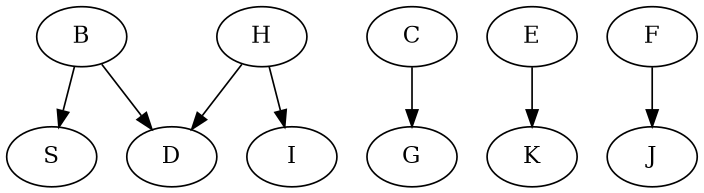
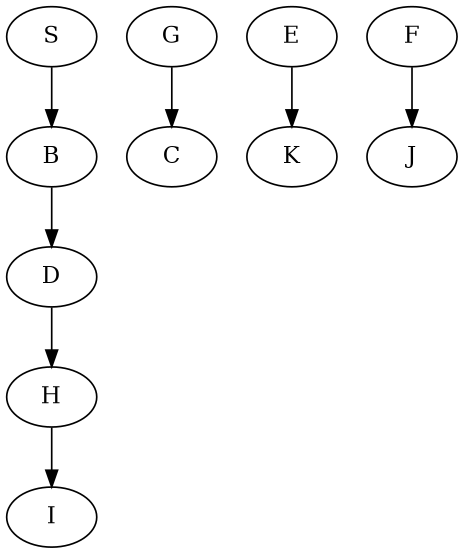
edge "B" -> "S": reversed
edge "C" -> "G": reversed
edge "H" -> "D": reversed
